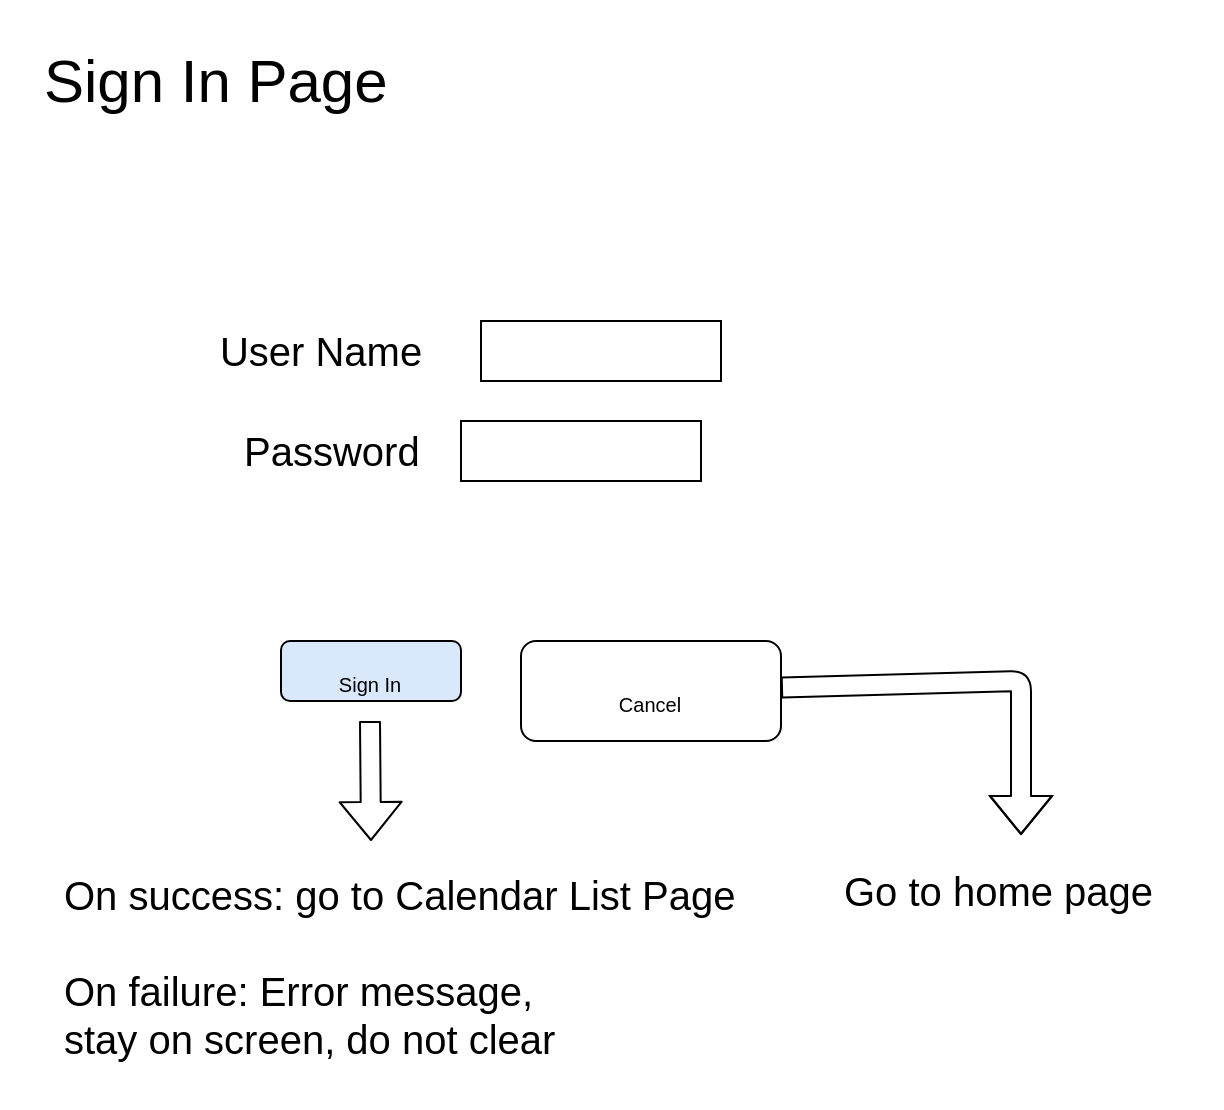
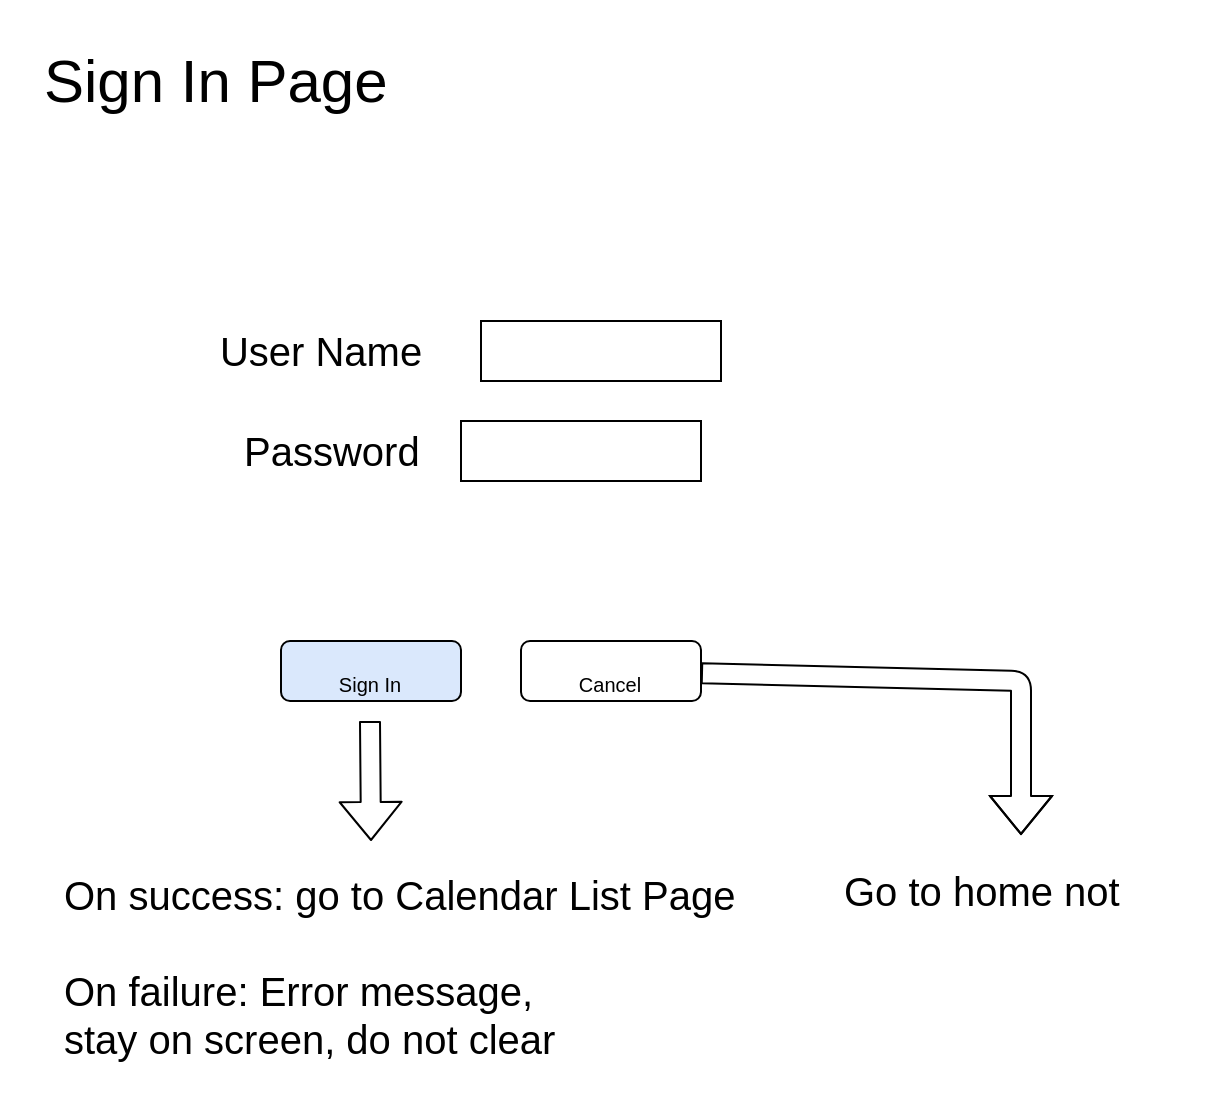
node "Cancel": size 260x100 -> 180x60
node "Go to home page": label "Go to home page" -> "Go to home not"
